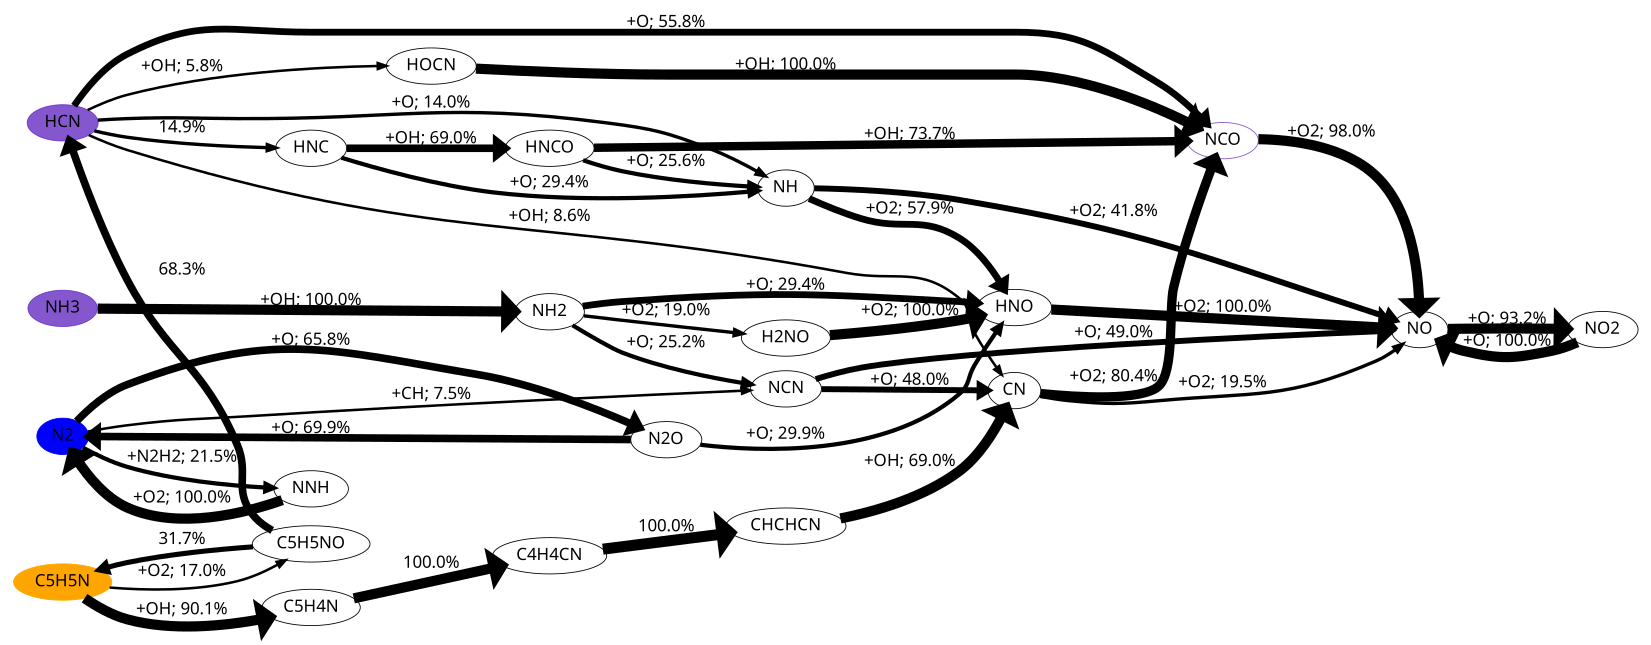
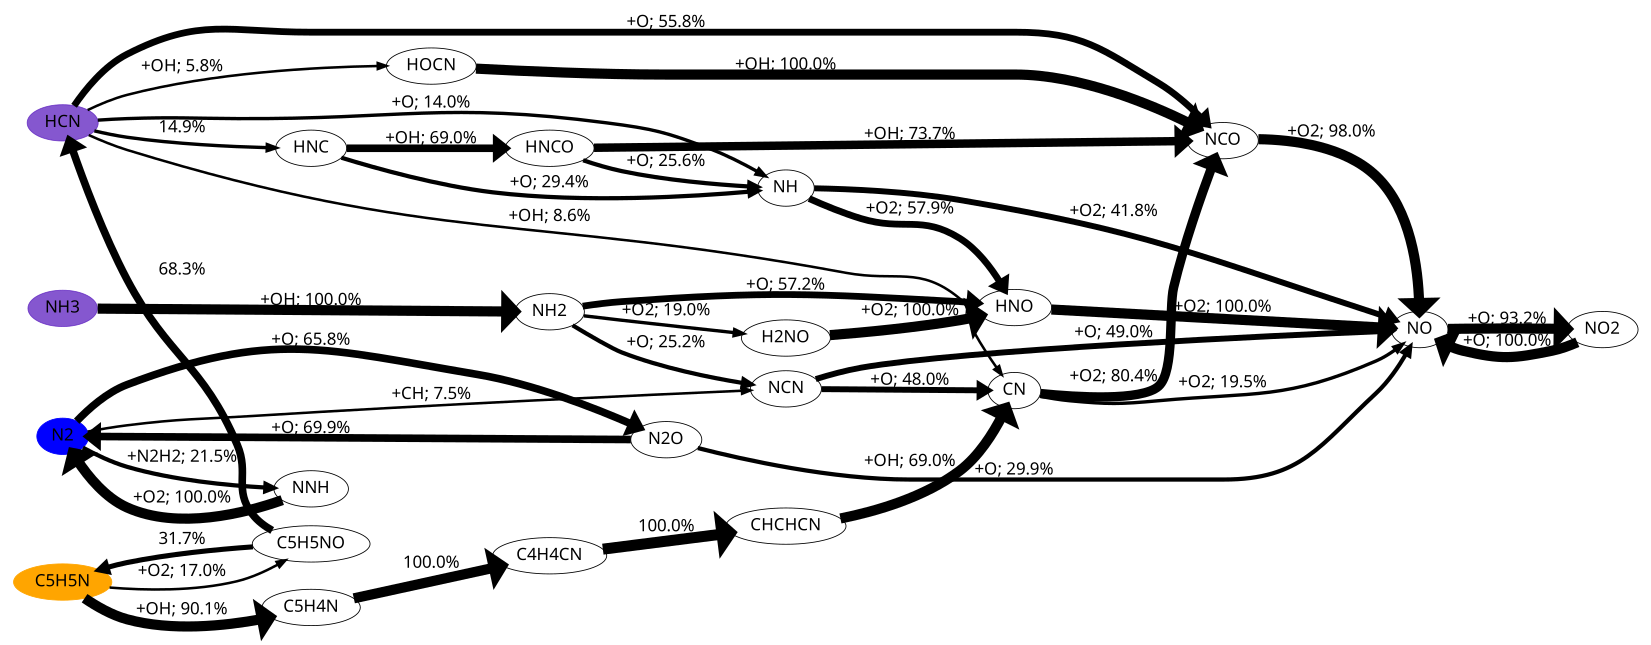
node "NCO": color #500dbab1 -> black
edge "NH2" -> "HNO": label "+O; 29.4%" -> "+O; 57.2%"
edge "N2O" -> "HNO": now "N2O" -> "NO"
